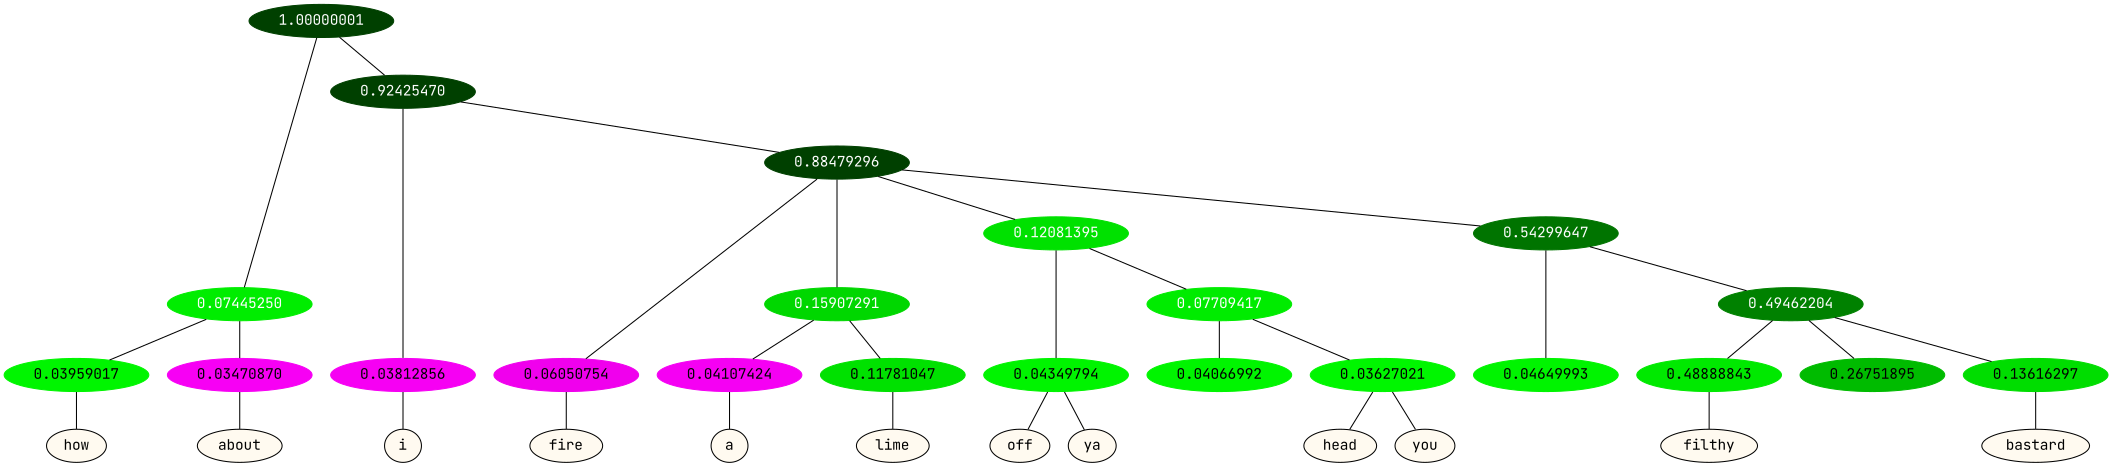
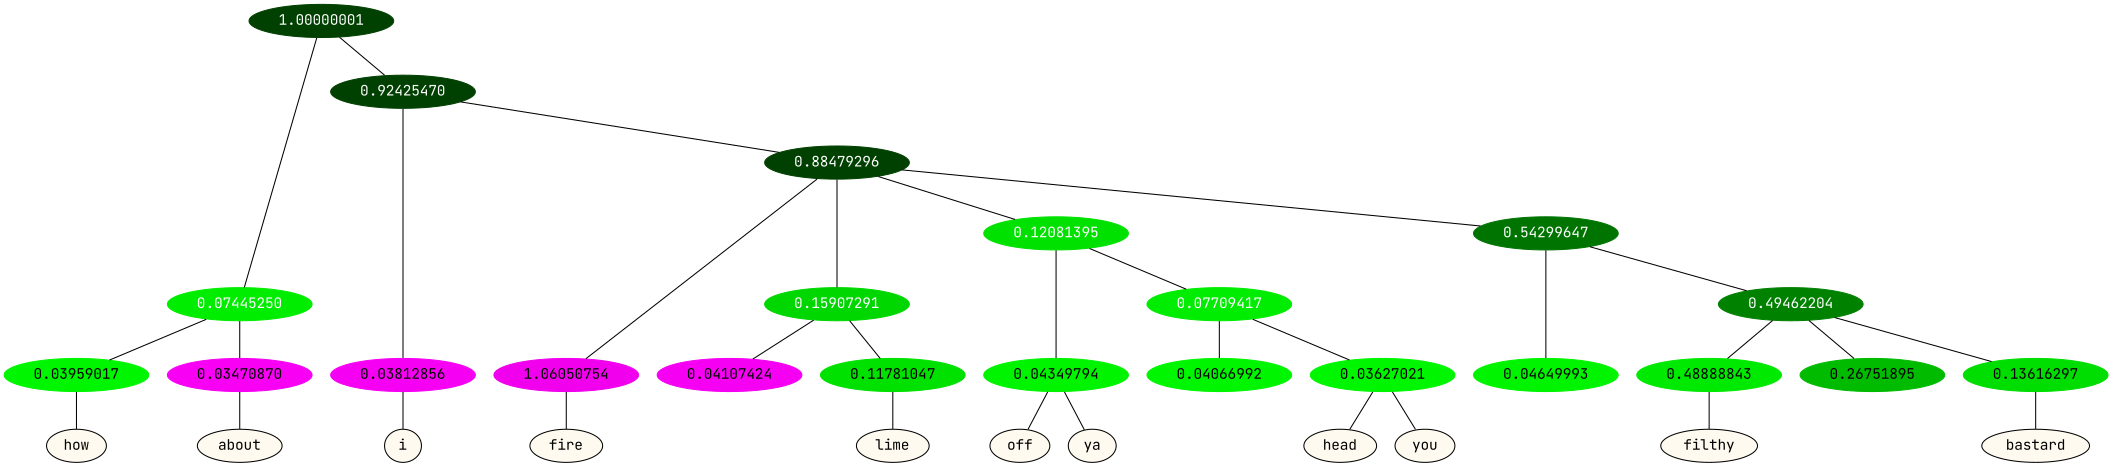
node "0.06050754": label "0.06050754" -> "1.06050754"
node "a": removed
